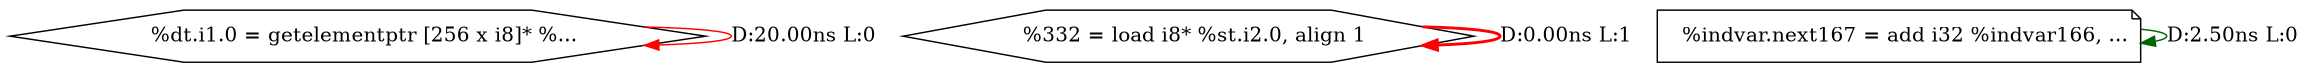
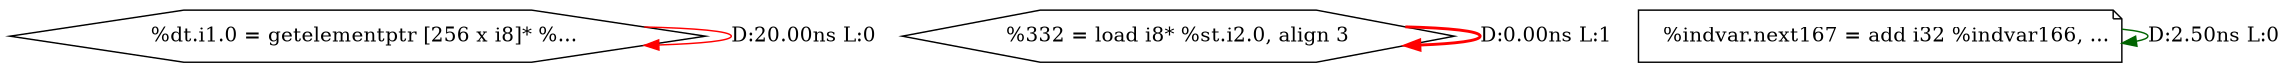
node "%332 = load i8* %st.i2.0, align 1": label "%332 = load i8* %st.i2.0, align 1" -> "%332 = load i8* %st.i2.0, align 3"
